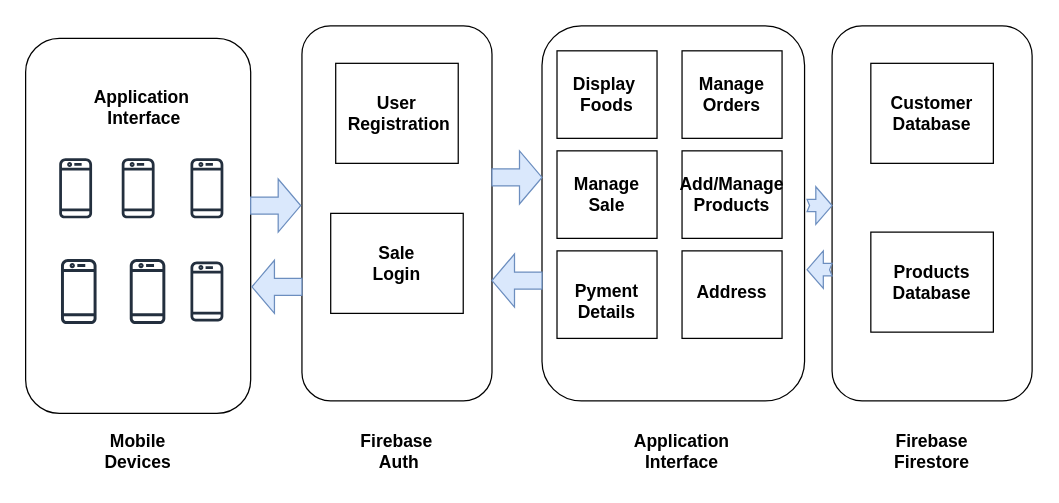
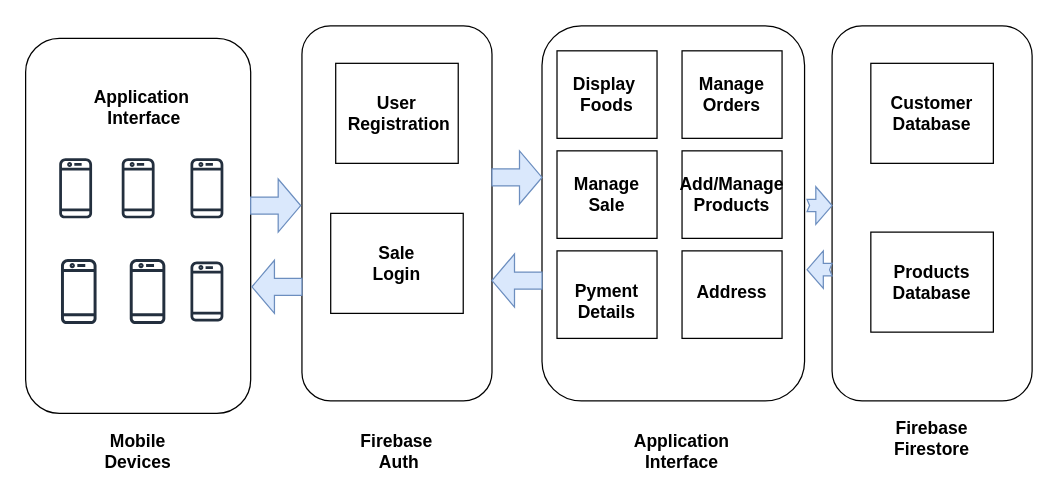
node "Firebase Firestore": moved (932, 451) -> (932, 438)
